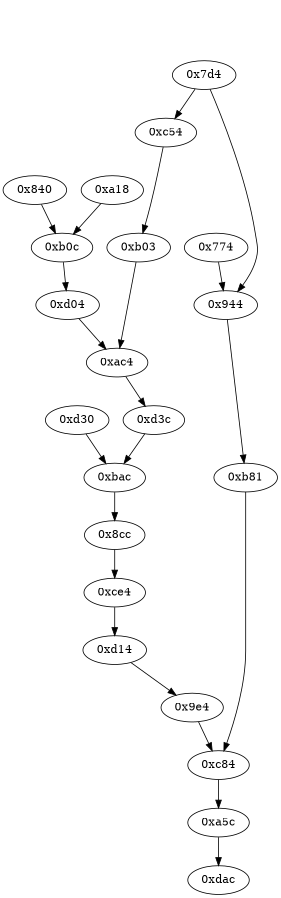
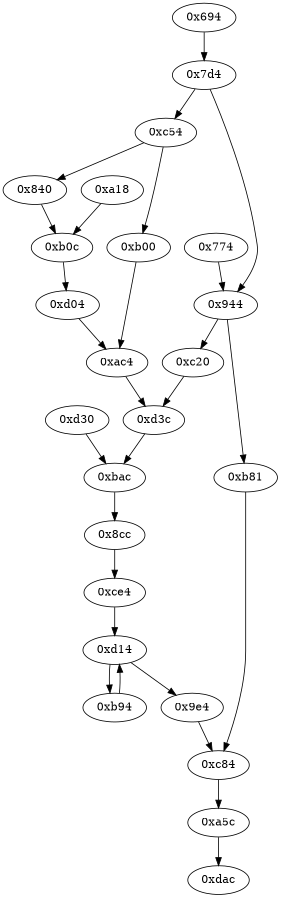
node "0x694": added
edge "0xc54" -> "0x840": added
node "0xb03": label "0xb03" -> "0xb00"
node "0xc20": added
node "0xb94": added
